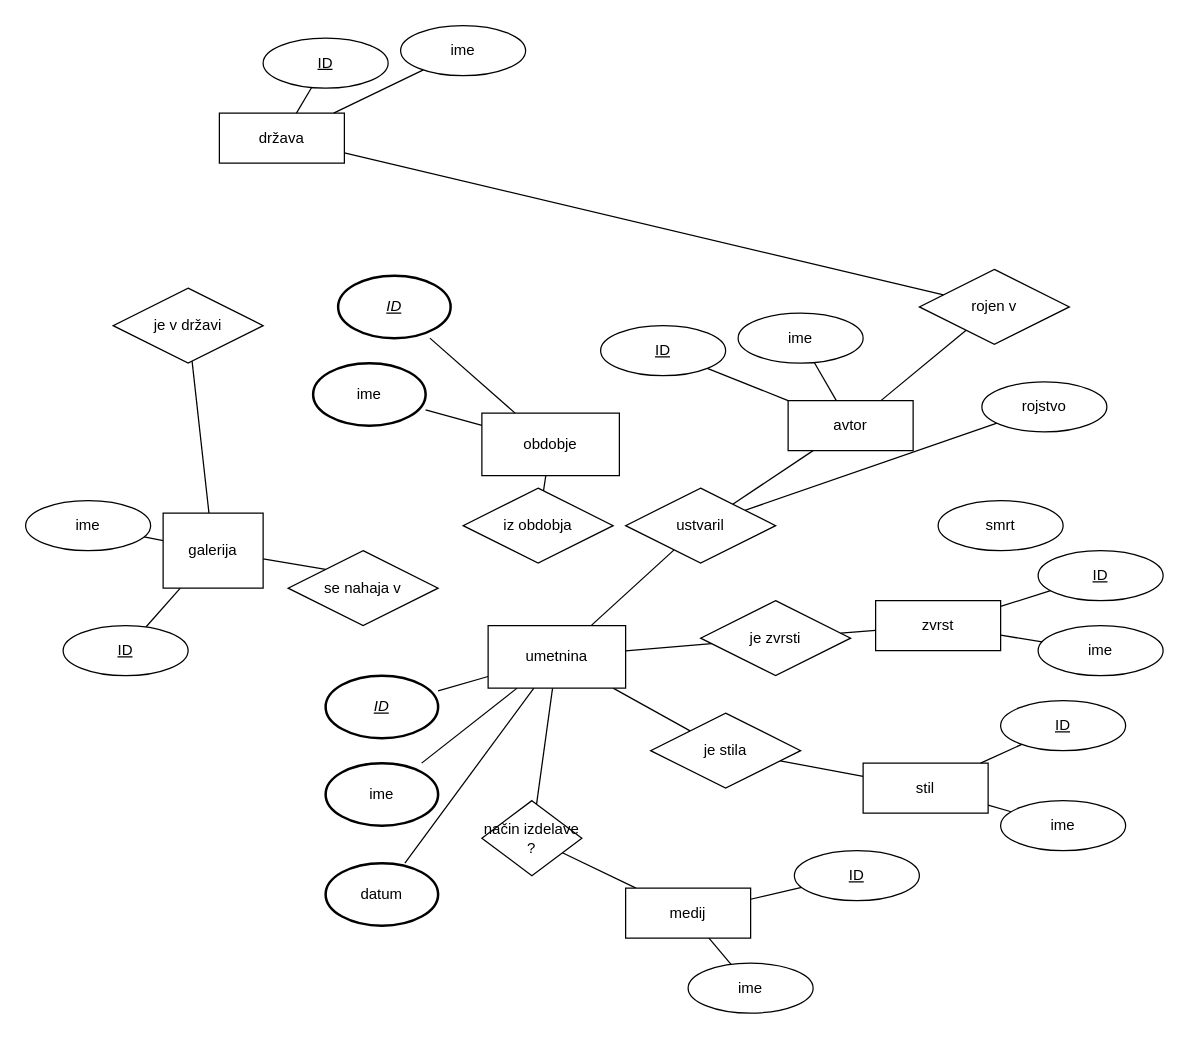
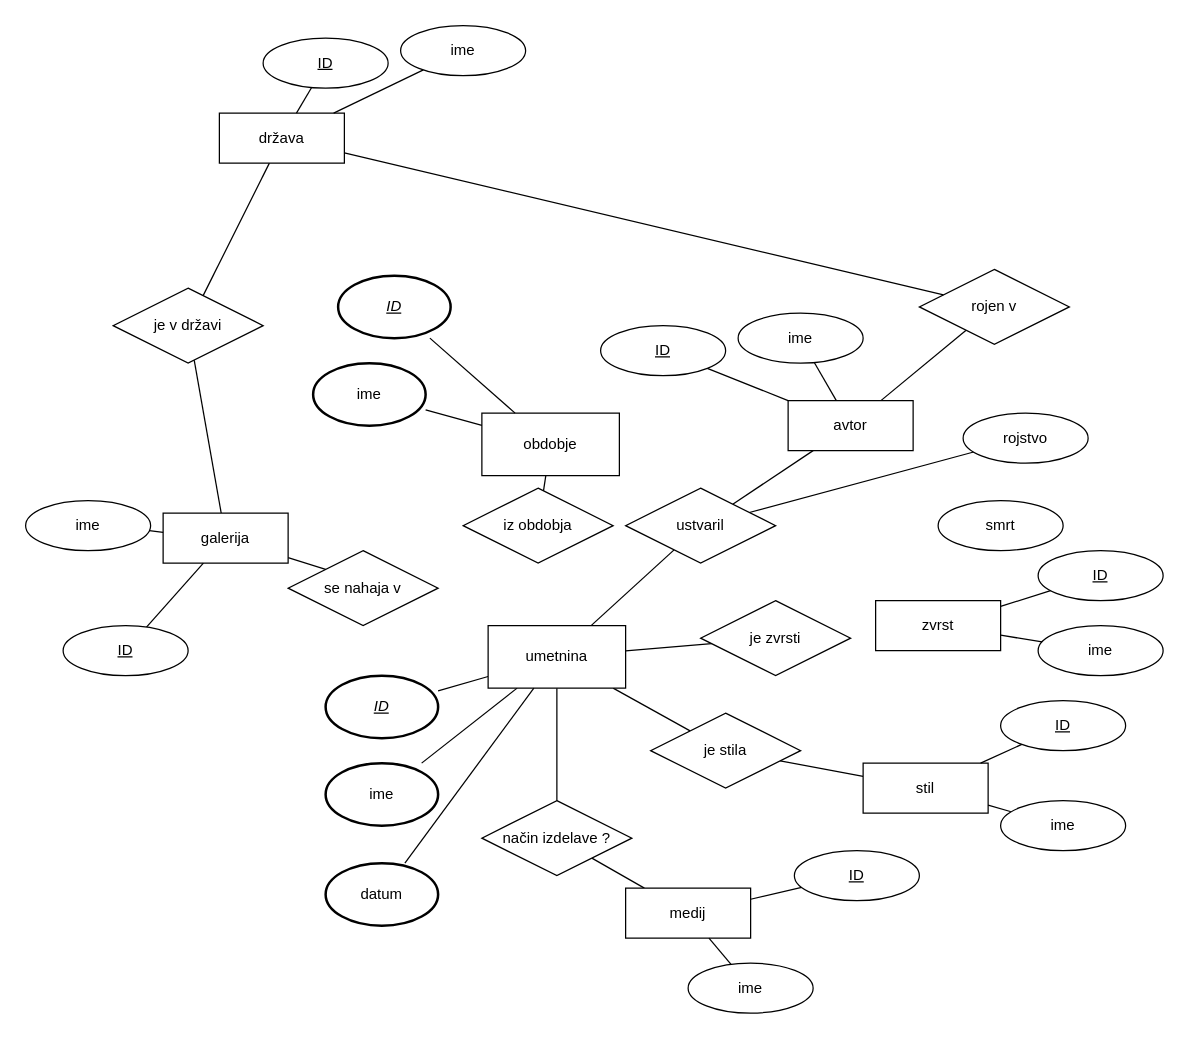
edge "država" -- "je v državi": added
node "rojstvo": moved (1044, 407) -> (1026, 438)
node "galerija": size 100x75 -> 125x50
edge "zvrst" -- "je zvrsti": removed
node "način izdelave ?": size 100x75 -> 150x75
